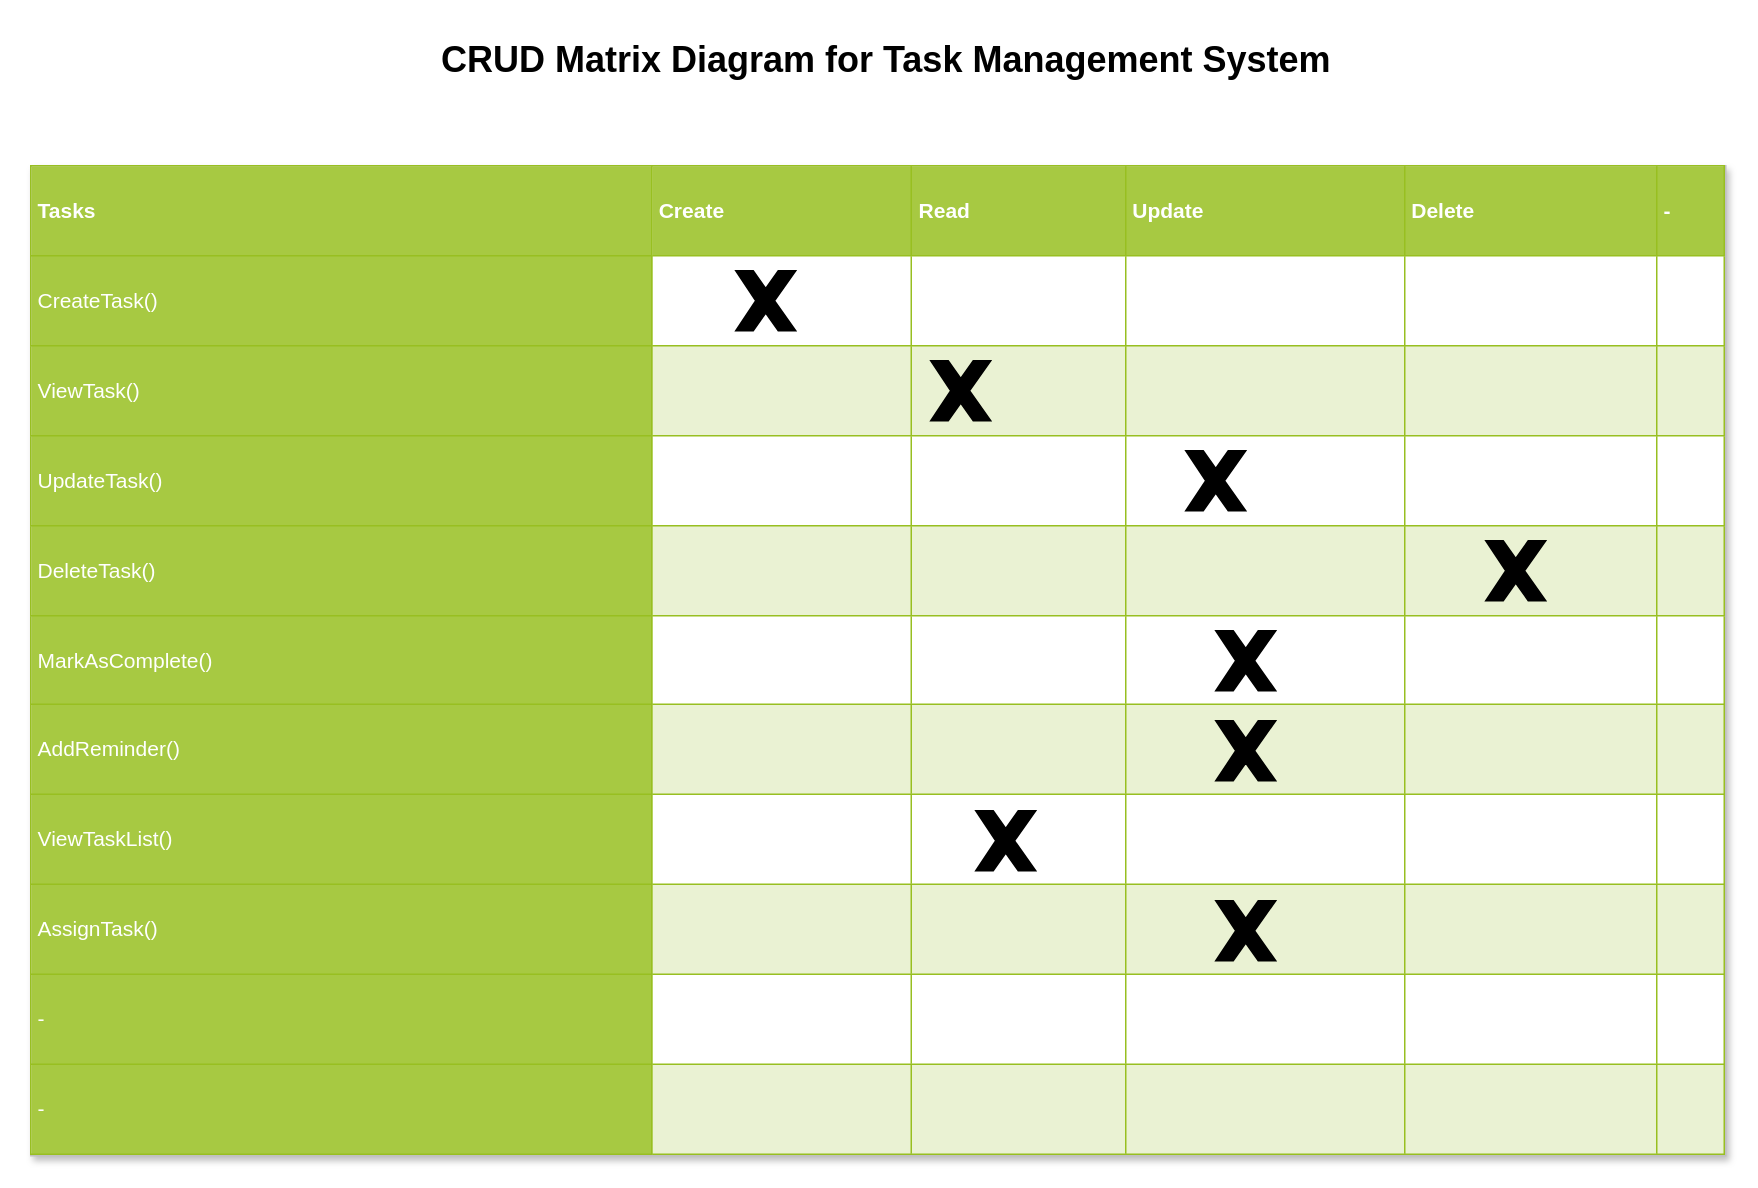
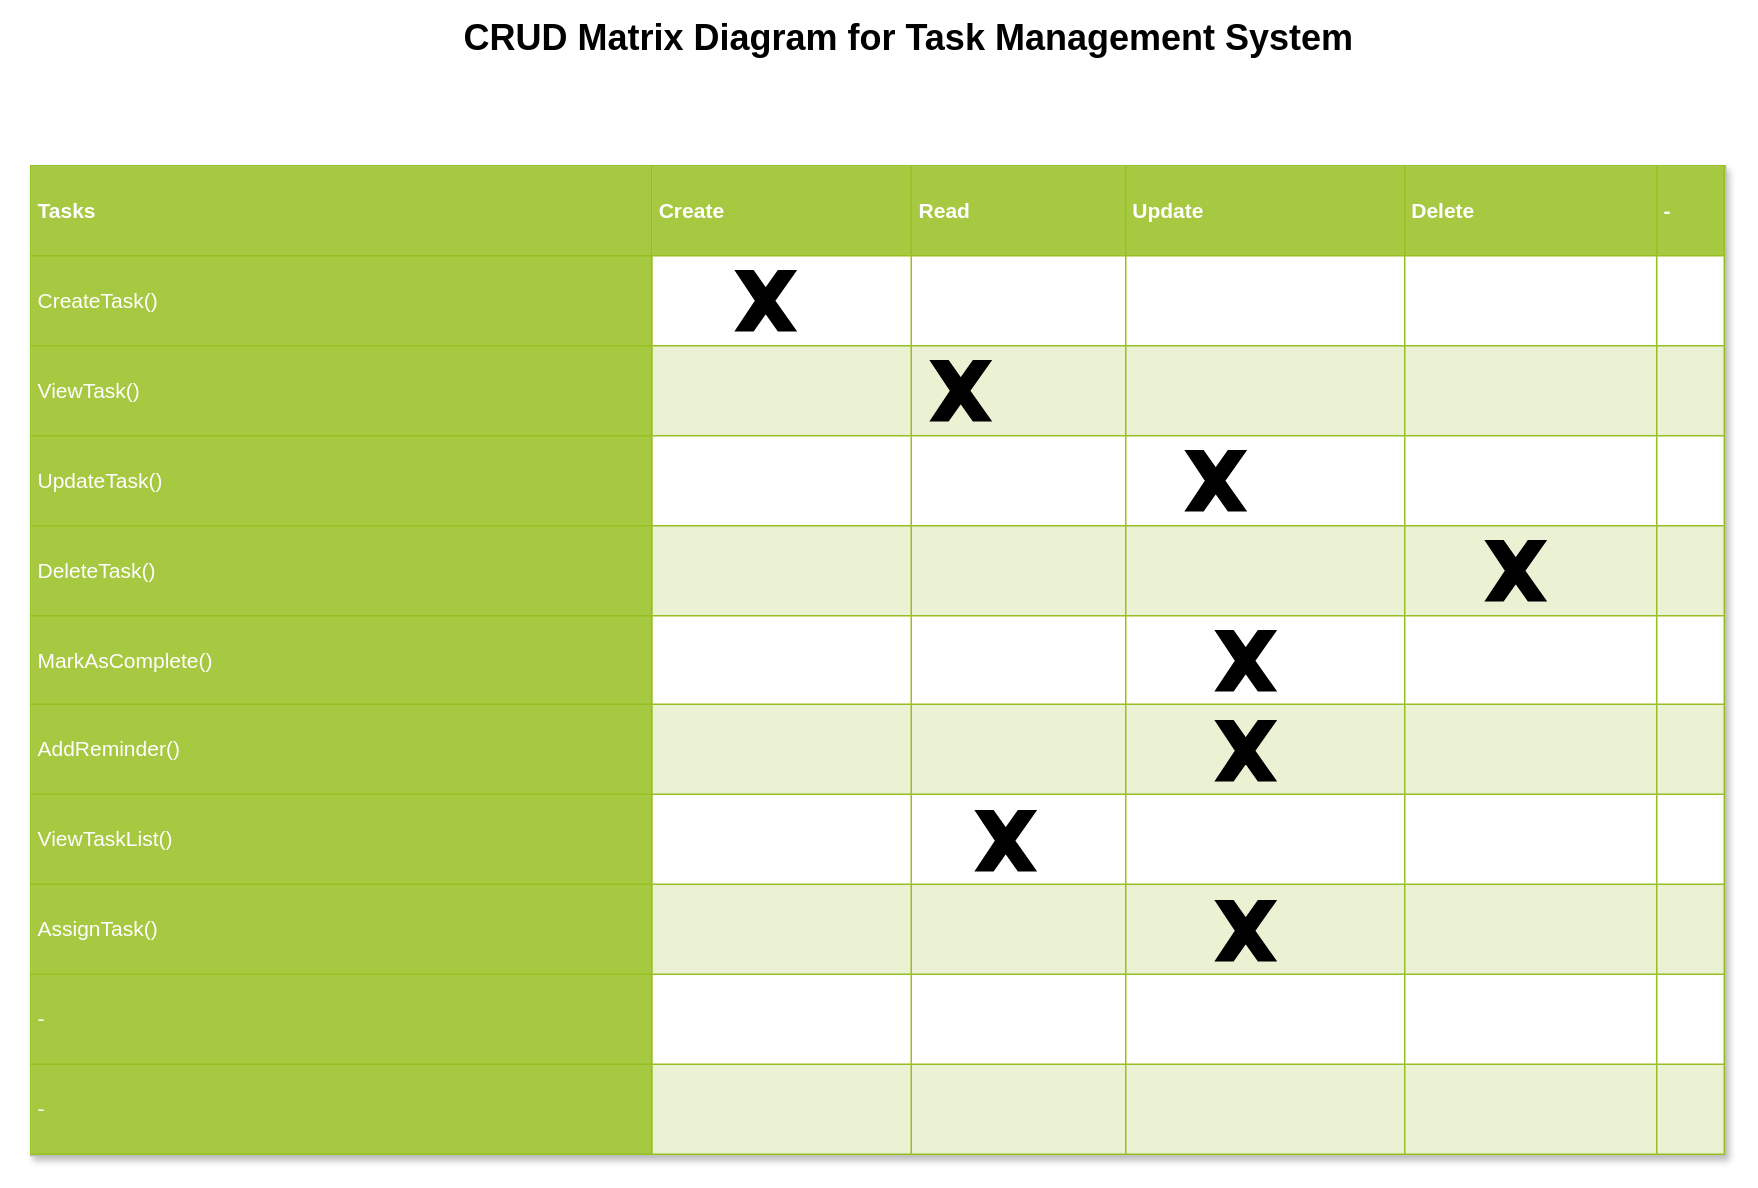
node "CRUD Matrix Diagram for Task Management System": moved (886, 61) -> (908, 38)
